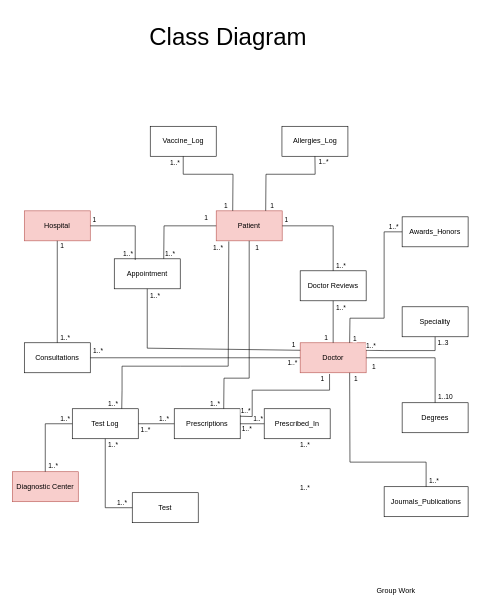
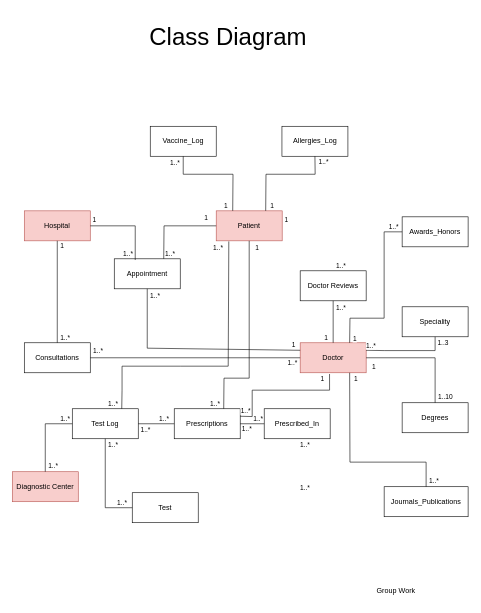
edge "Patient" -- "Doctor Reviews": removed
